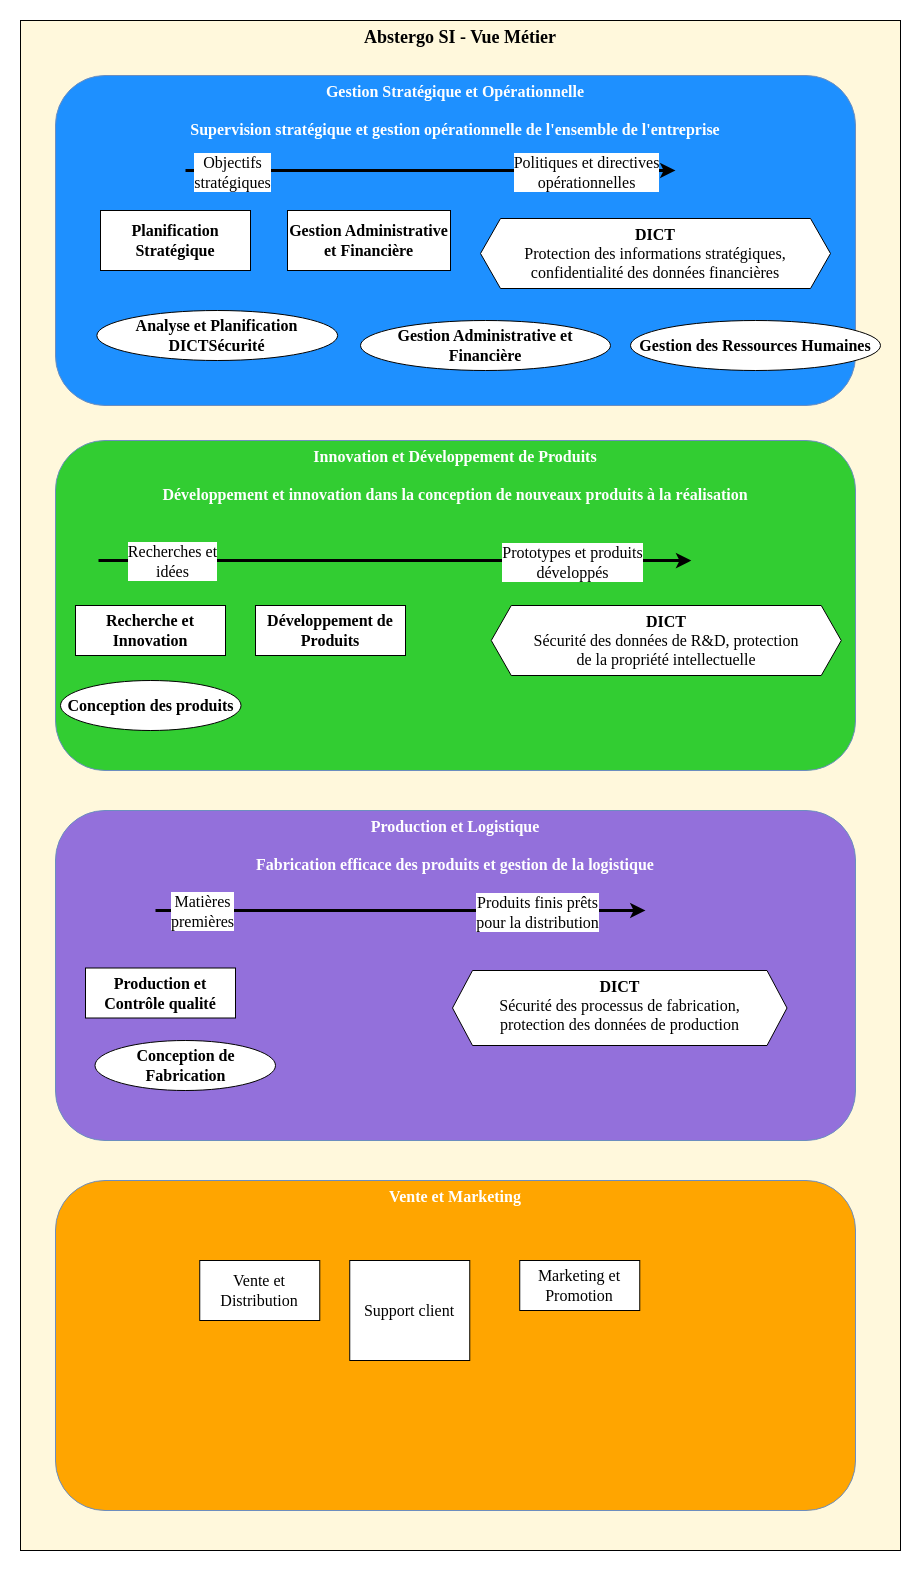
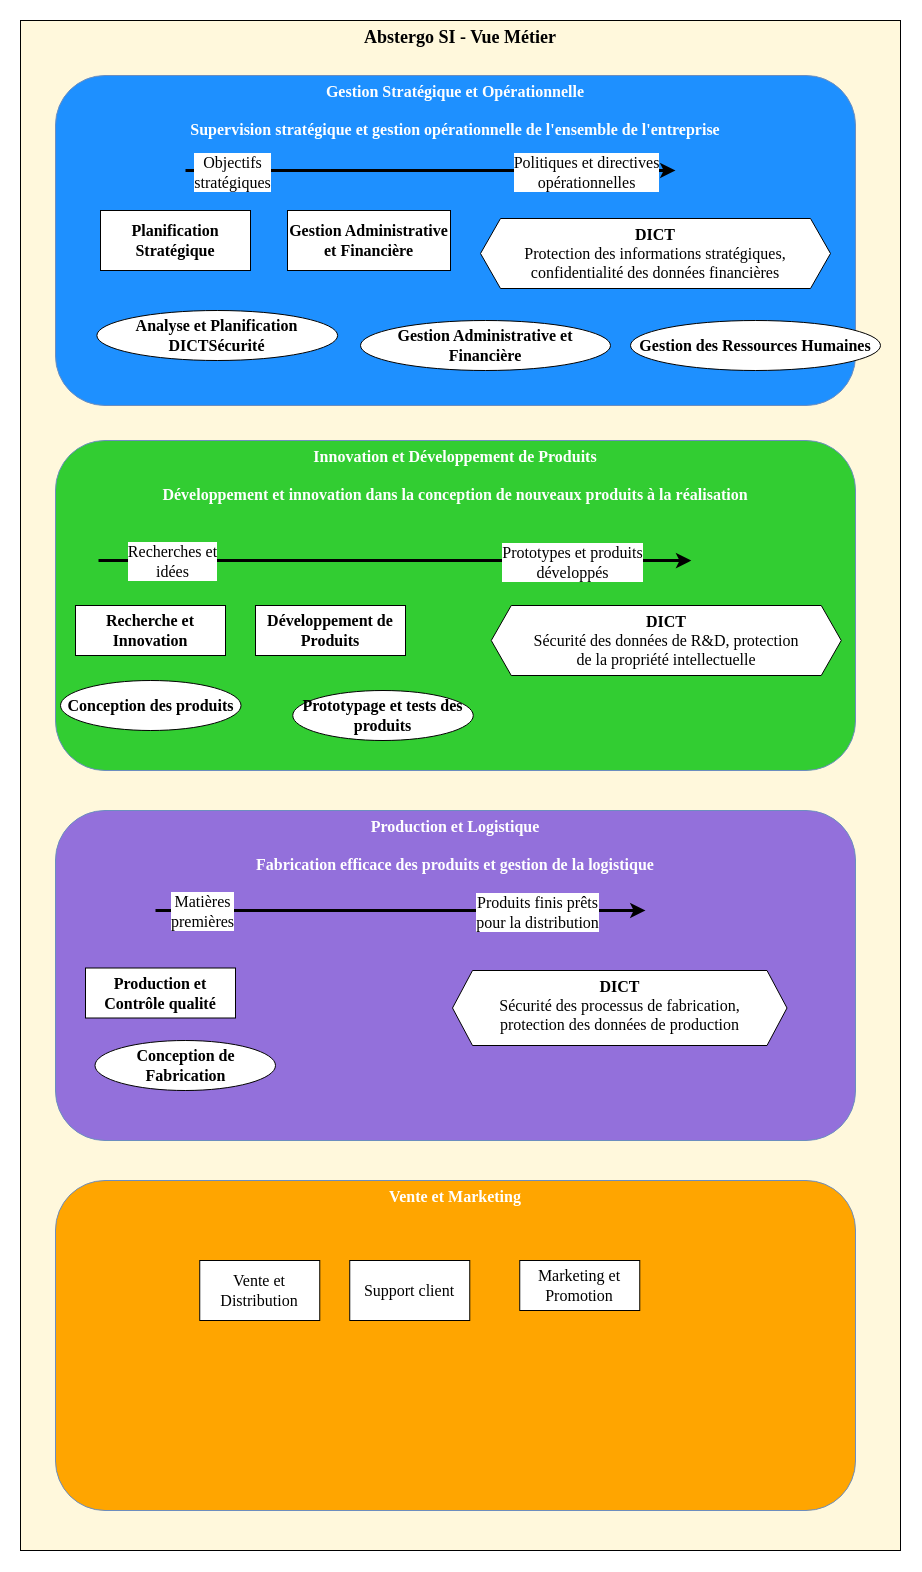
node "Prototypage et tests des produits": added
node "Support client": size 120x100 -> 120x60
